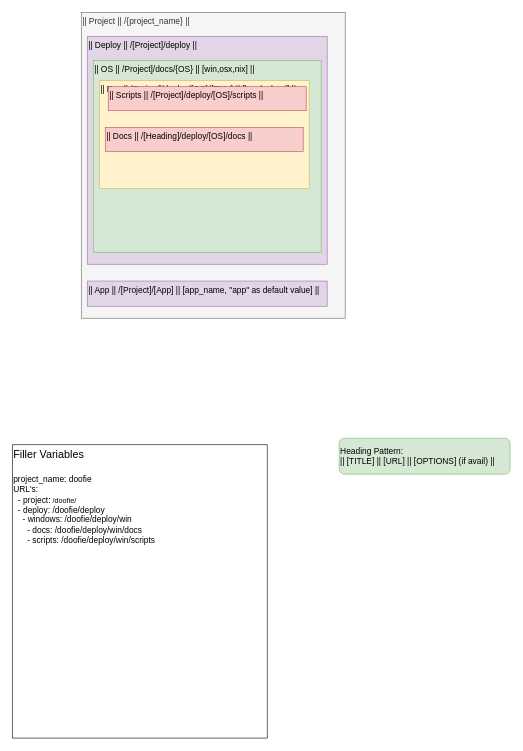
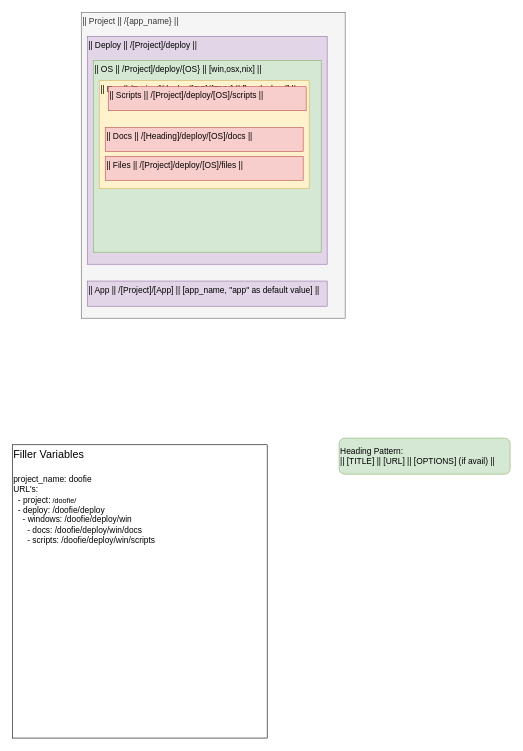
node "|| Project || /{project_name} ||": label "|| Project || /{project_name} ||" -> "|| Project || /{app_name} ||"
node "|| OS || /Project]/docs/{OS} || [win,osx,nix] ||": label "|| OS || /Project]/docs/{OS} || [win,osx,nix] ||" -> "|| OS || /Project]/deploy/{OS} || [win,osx,nix] ||"
node "|| Files || /[Project]/deploy/[OS]/files ||": added
